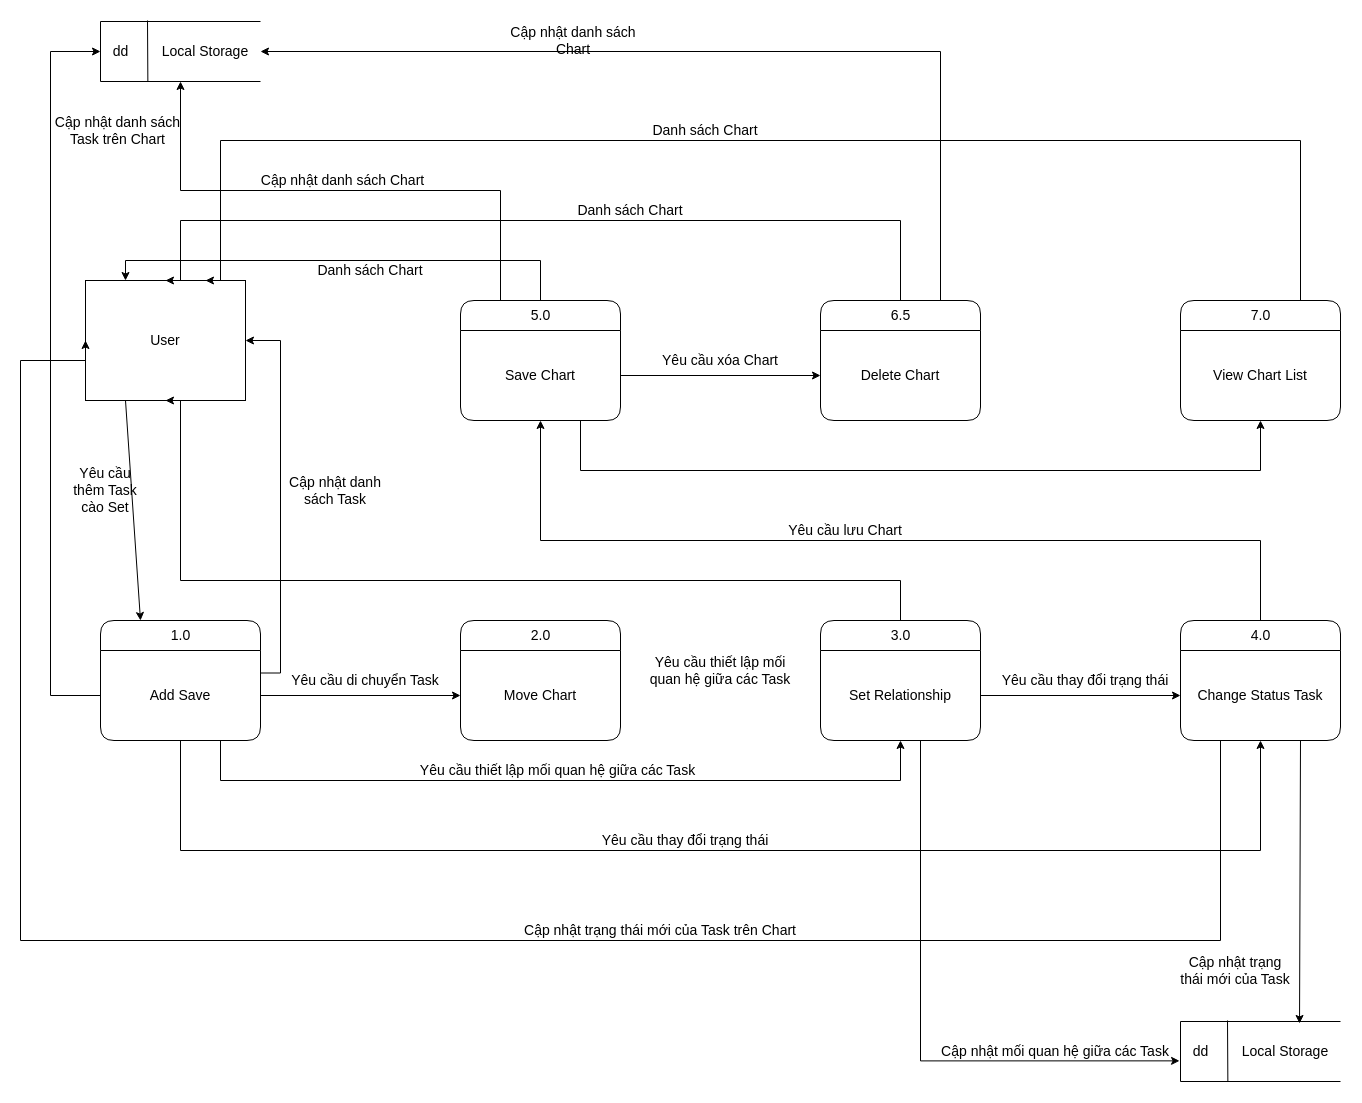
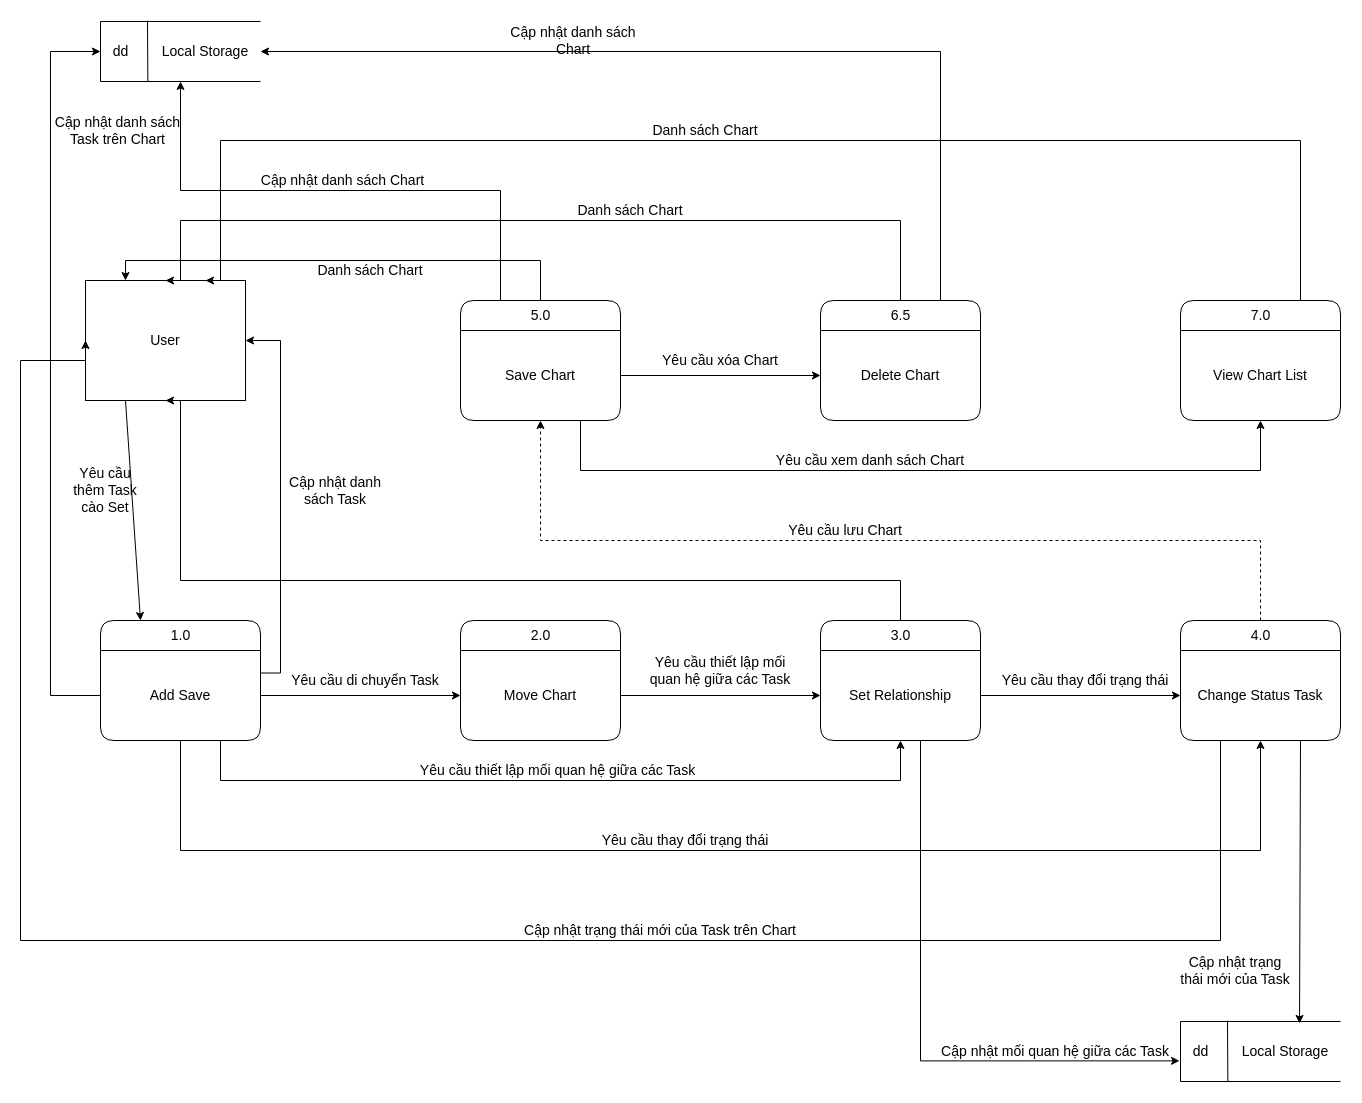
node "Yêu cầu xem danh sách Chart": added
edge "4.0" -> "Save Chart": style solid -> dashed
edge "Move Chart" -> "Set Relationship": added
